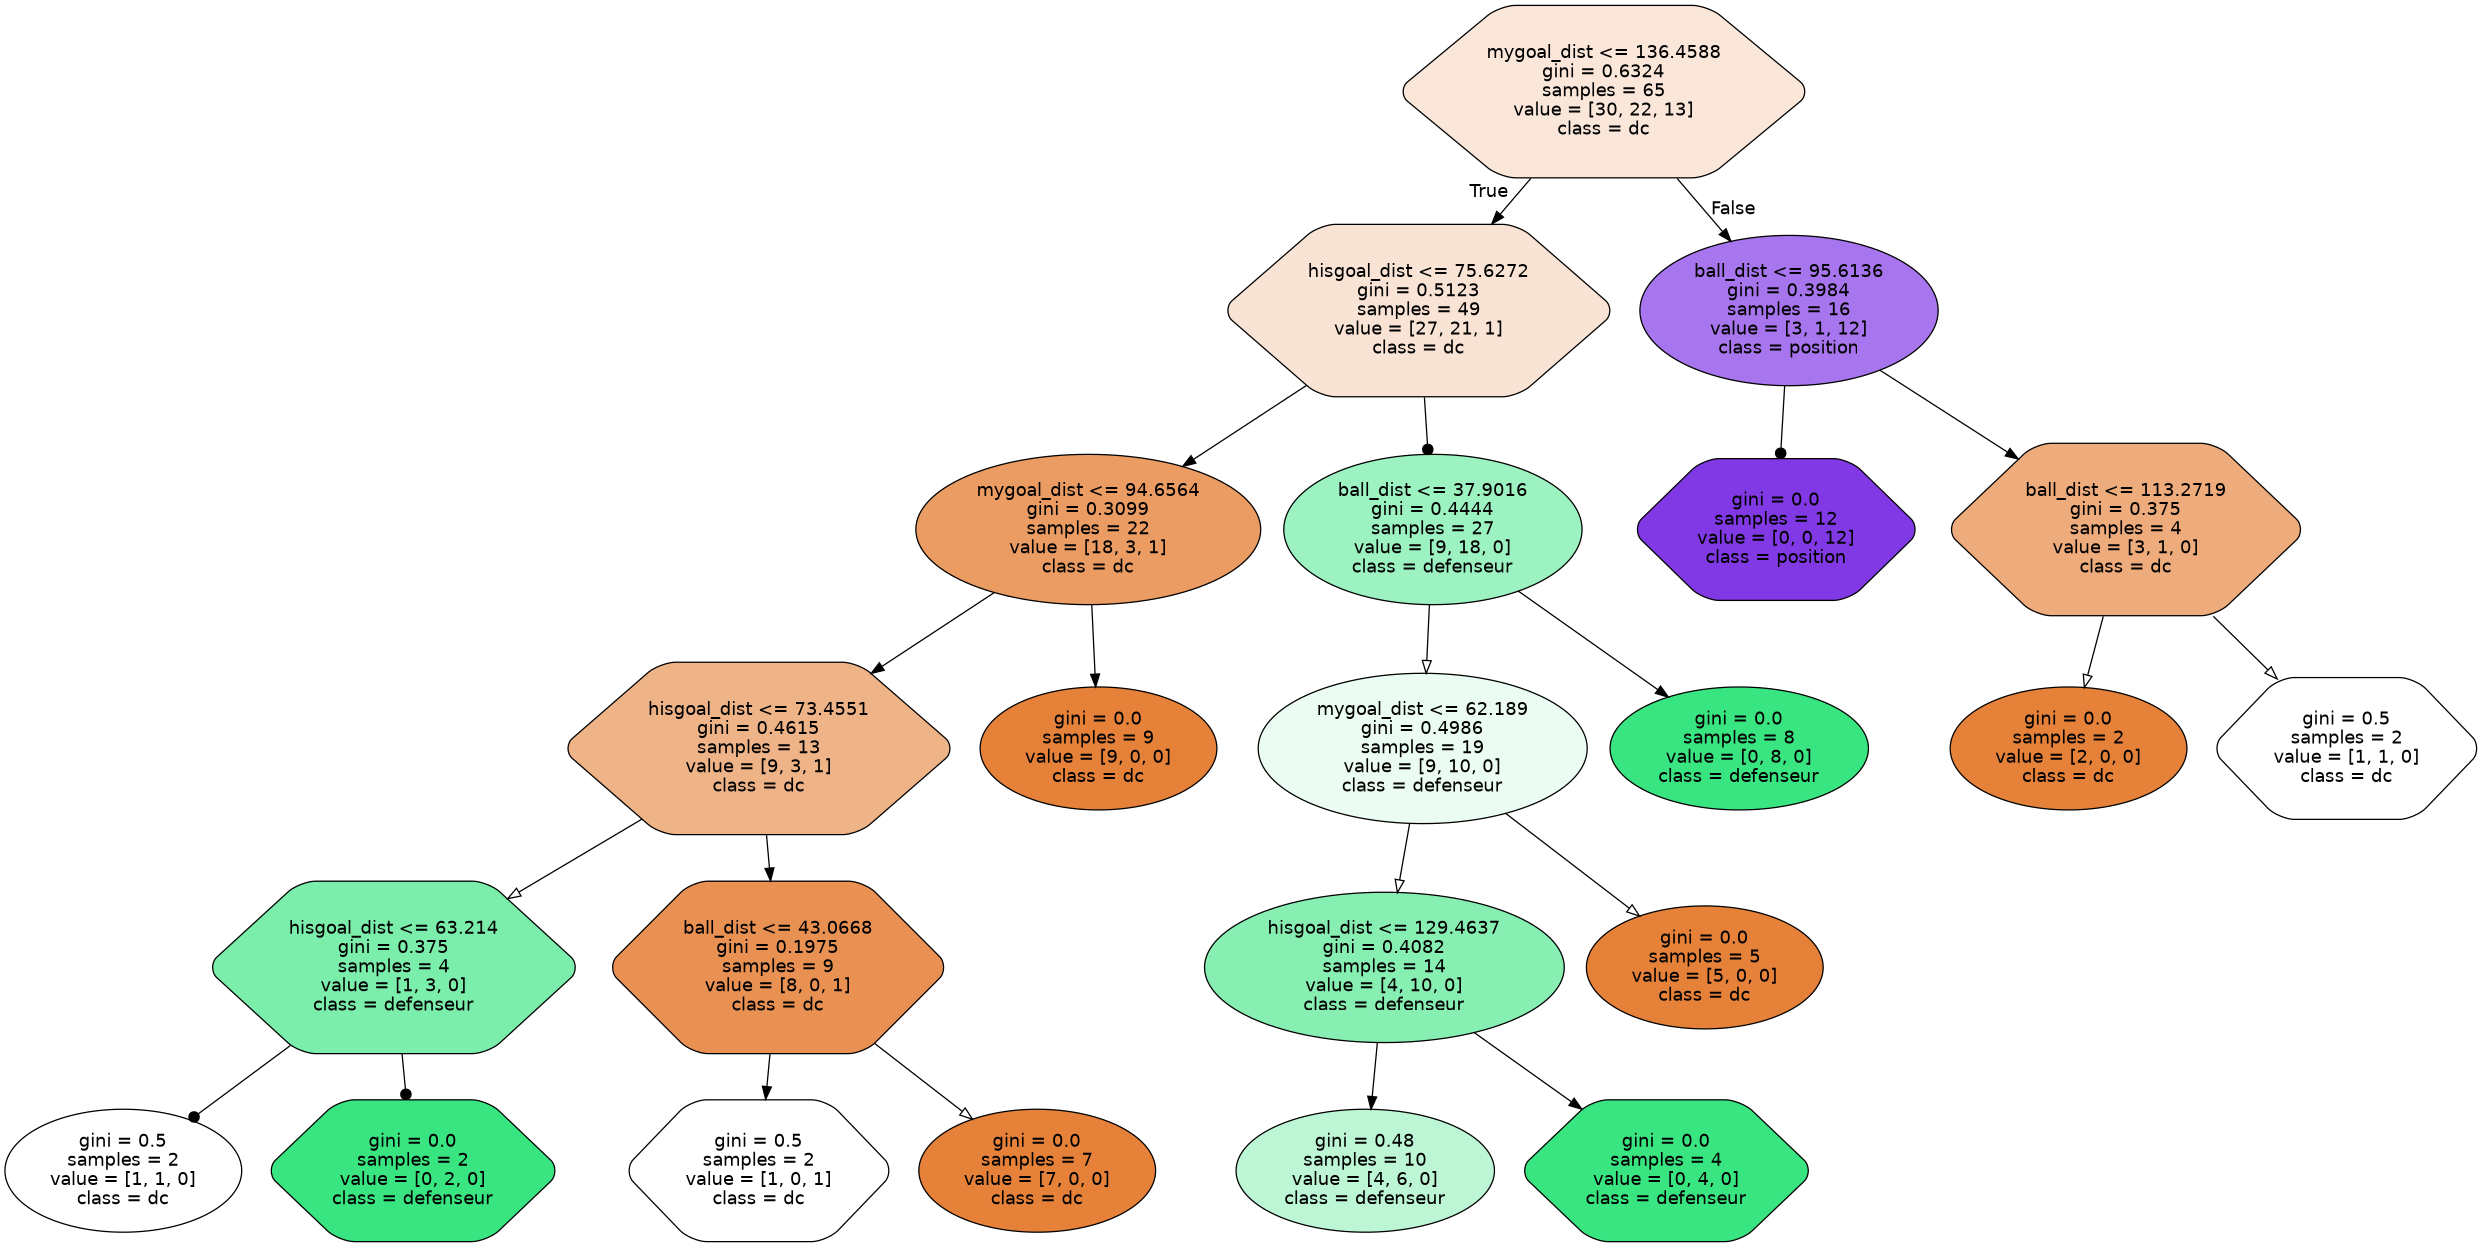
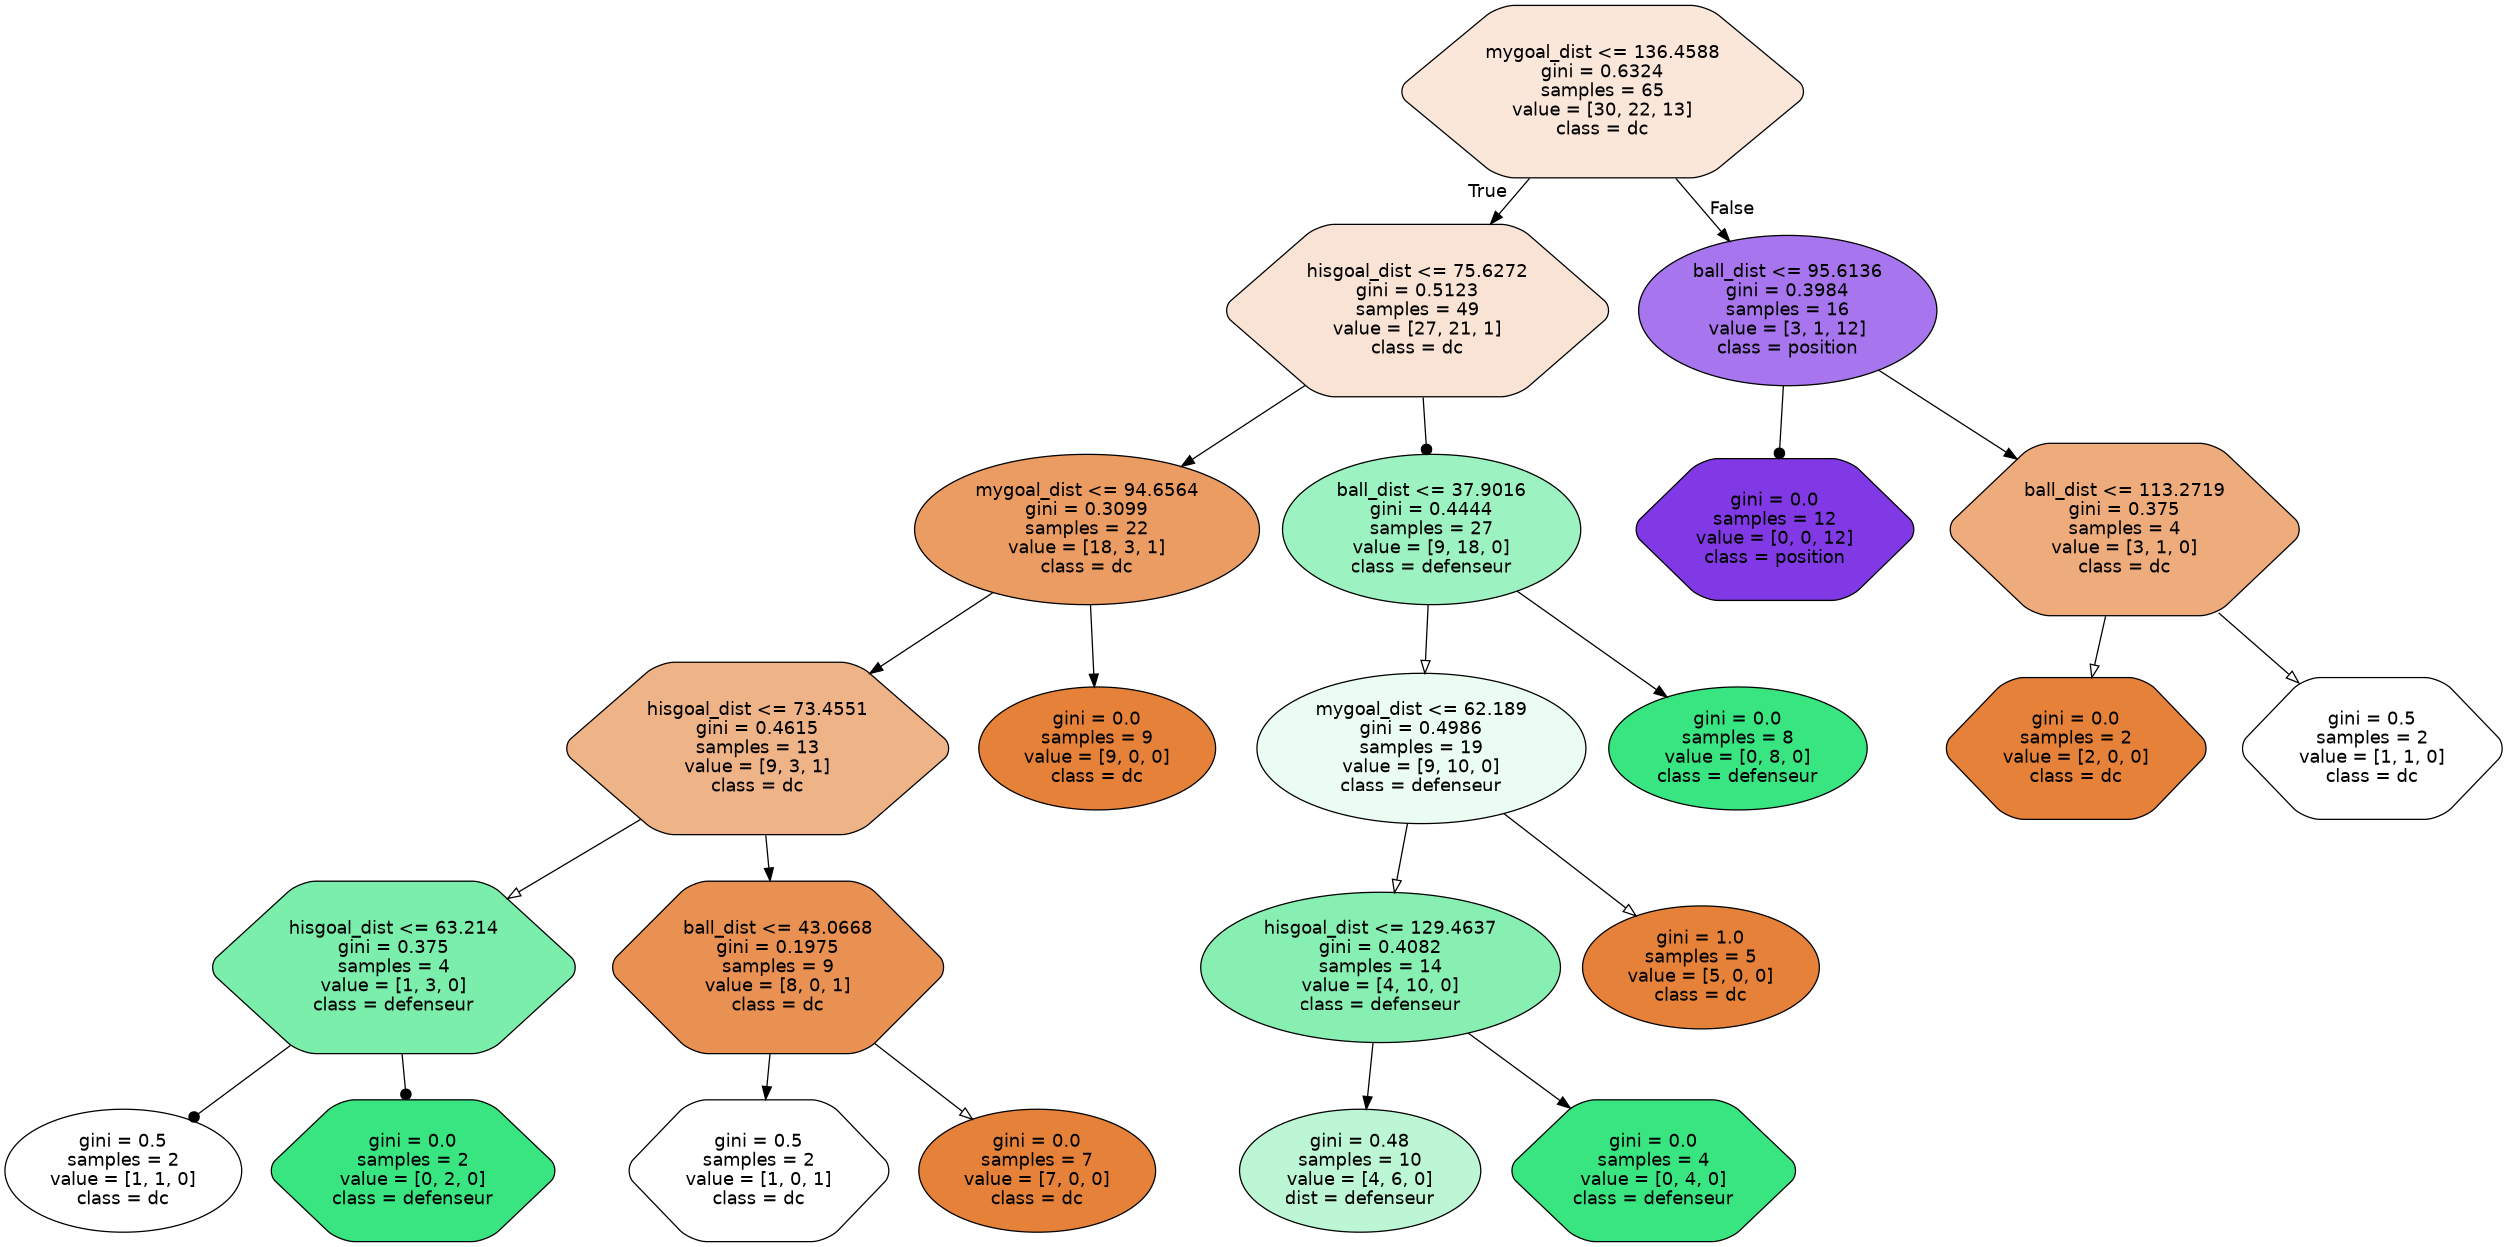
node "gini = 0.0 samples = 2 value = [2, 0, 0] class = dc": shape ellipse -> hexagon
node "gini = 0.0 samples = 5 value = [5, 0, 0] class = dc": label "gini = 0.0 samples = 5 value = [5, 0, 0] class = dc" -> "gini = 1.0 samples = 5 value = [5, 0, 0] class = dc"
node "gini = 0.48 samples = 10 value = [4, 6, 0] class = defenseur": label "gini = 0.48 samples = 10 value = [4, 6, 0] class = defenseur" -> "gini = 0.48 samples = 10 value = [4, 6, 0] dist = defenseur"
